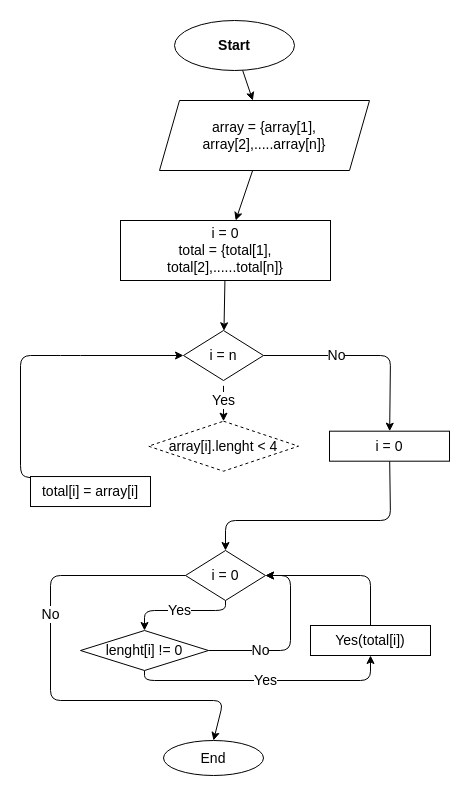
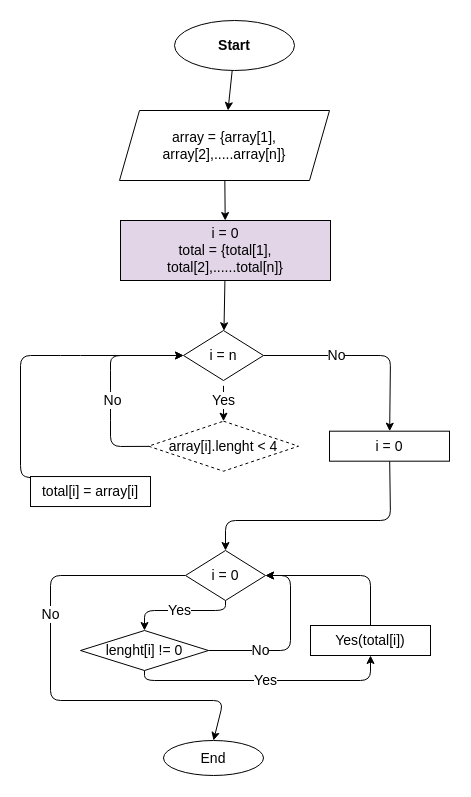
node "array = {array[1], array[2],.....array[n]}": moved (265, 136) -> (225, 146)
node "i = 0total = {total[1], total[2],......total[n]}": fillcolor #ffffff -> #e1d5e7
edge "array[i].lenght < 4" -> "i = n": added, label "No"
